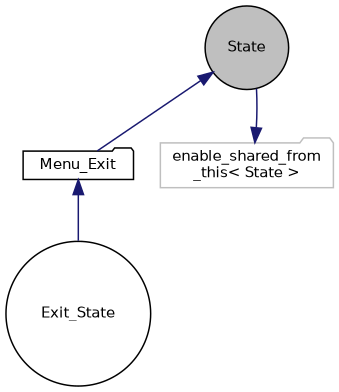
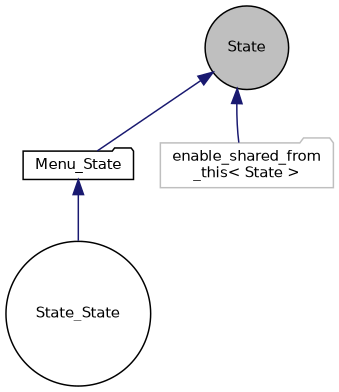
edge "State" -> "enable_shared_from _this< State >": reversed
node "Menu_Exit": label "Menu_Exit" -> "Menu_State"
node "Exit_State": label "Exit_State" -> "State_State"
